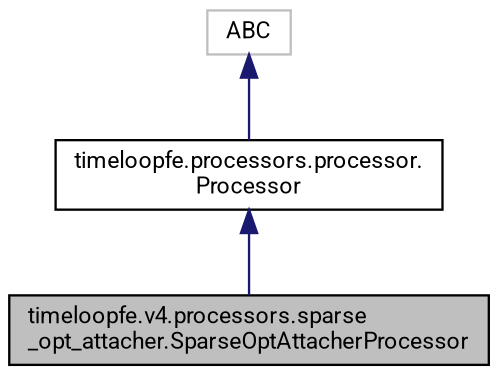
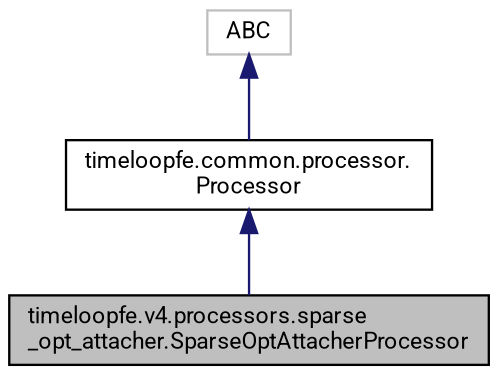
node "timeloopfe.processors.processor. Processor": label "timeloopfe.processors.processor. Processor" -> "timeloopfe.common.processor. Processor"
